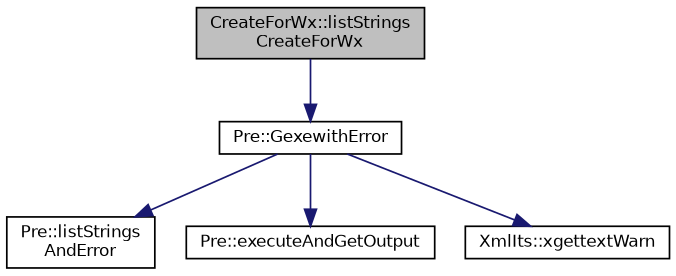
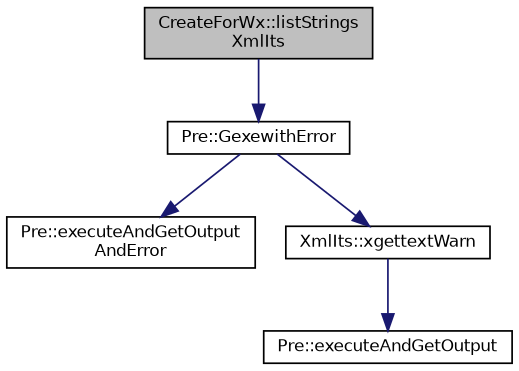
node "CreateForWx::listStrings CreateForWx": label "CreateForWx::listStrings CreateForWx" -> "CreateForWx::listStrings XmlIts"
edge "Pre::GexewithError" -> "Pre::executeAndGetOutput": now "XmlIts::xgettextWarn" -> "Pre::executeAndGetOutput"
node "Pre::listStrings AndError": label "Pre::listStrings AndError" -> "Pre::executeAndGetOutput AndError"
